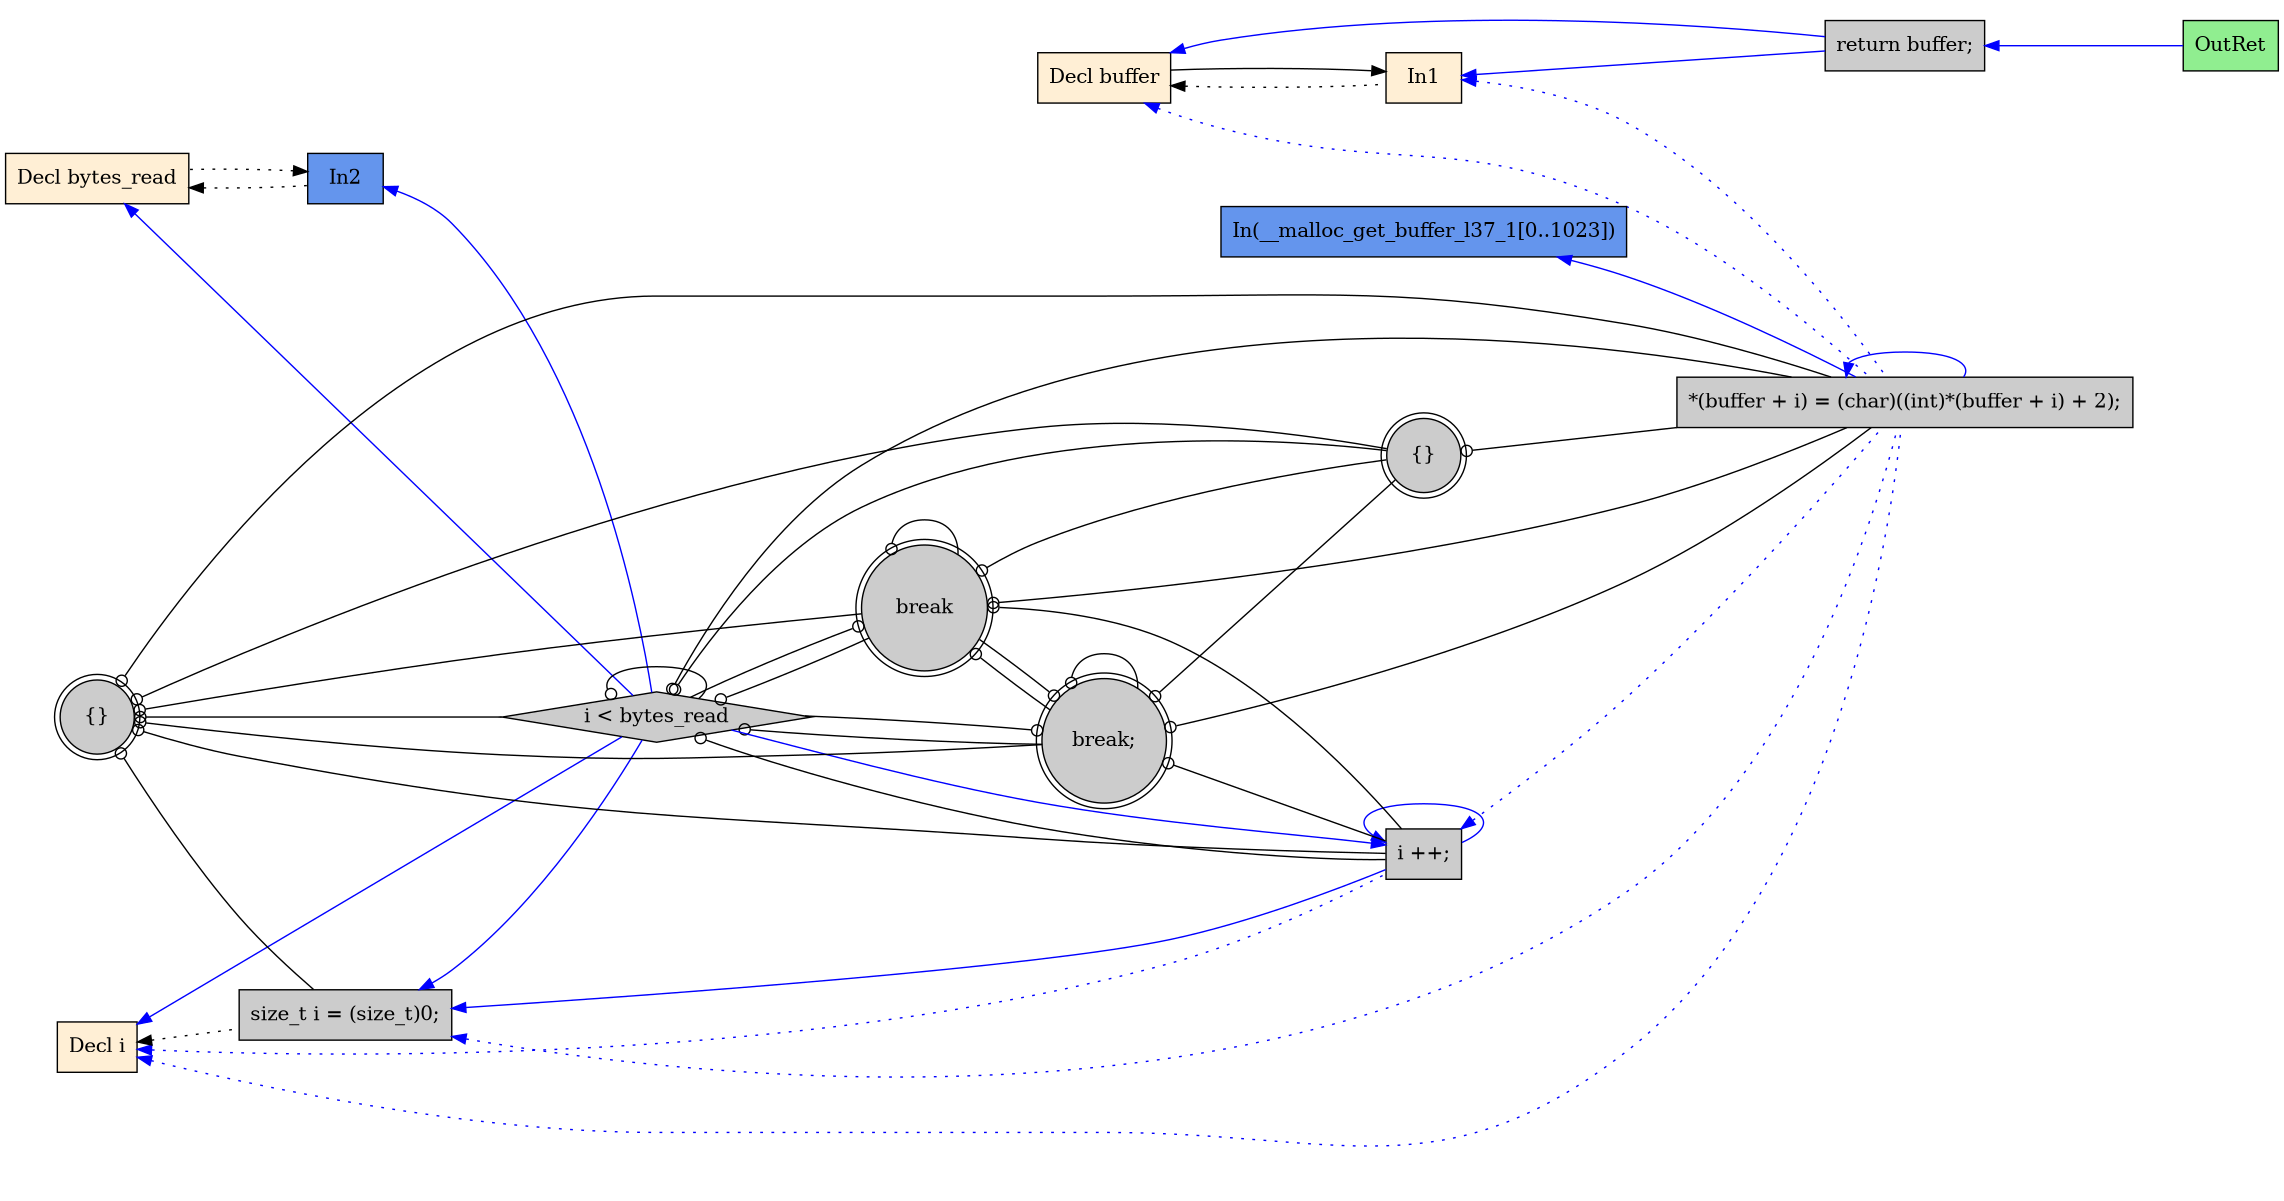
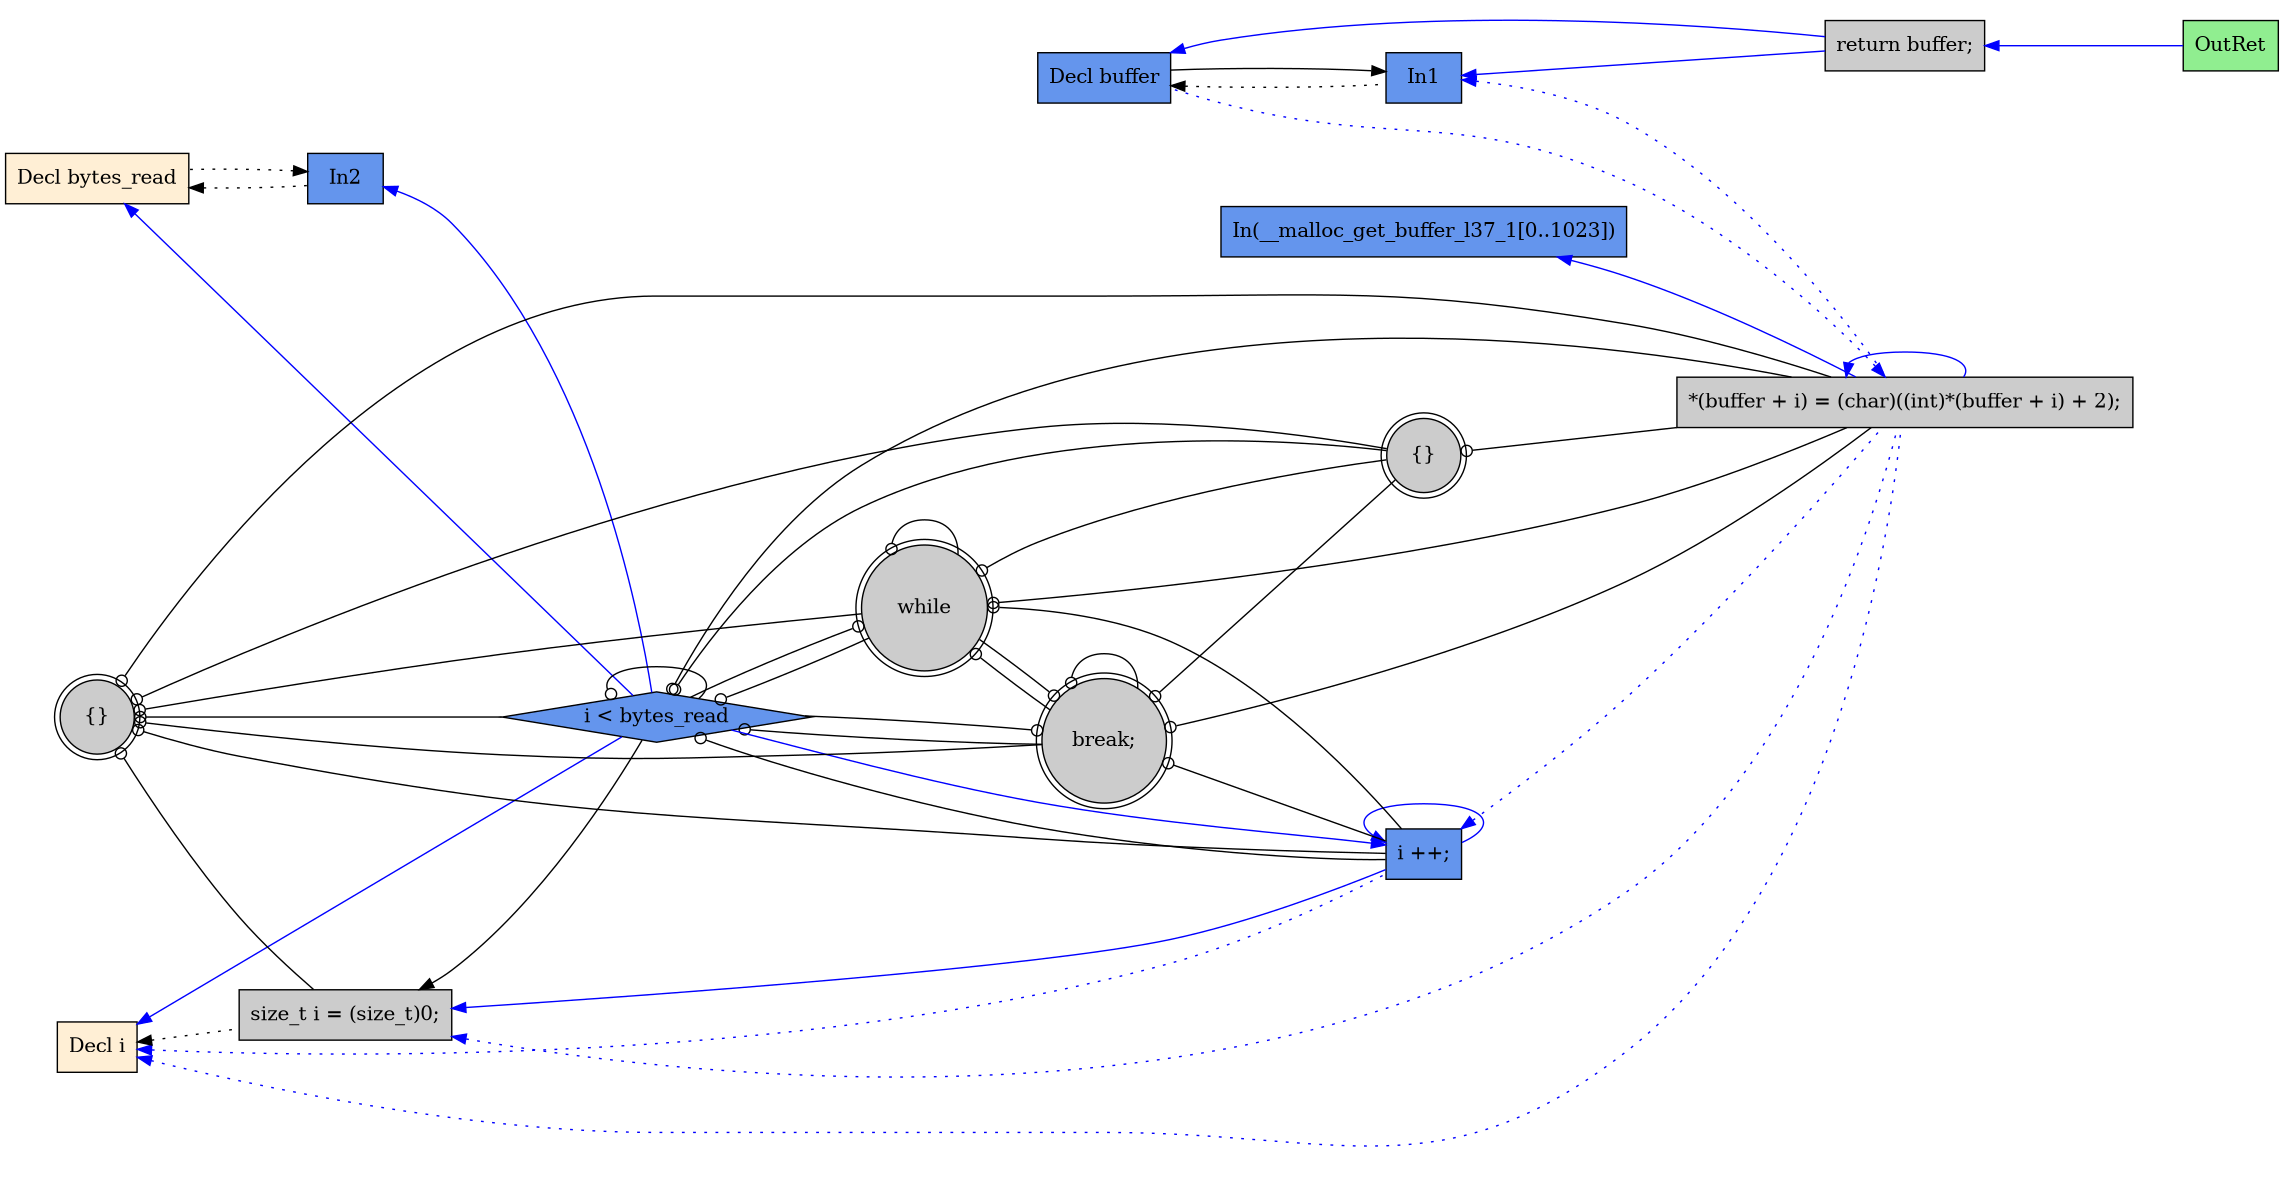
node "Decl buffer": fillcolor #ffefd5 -> #6495ed
node "In1": fillcolor #ffefd5 -> #6495ed
edge "*(buffer + i) = (char)((int)*(buffer + i) + 2);" -> "Decl buffer": reversed
node "break": label "break" -> "while"
node "i < bytes_read": fillcolor #cccccc -> #6495ed
node "i ++;": fillcolor #cccccc -> #6495ed
edge "i < bytes_read" -> "size_t i = (size_t)0;": color #0000ff -> #000000
